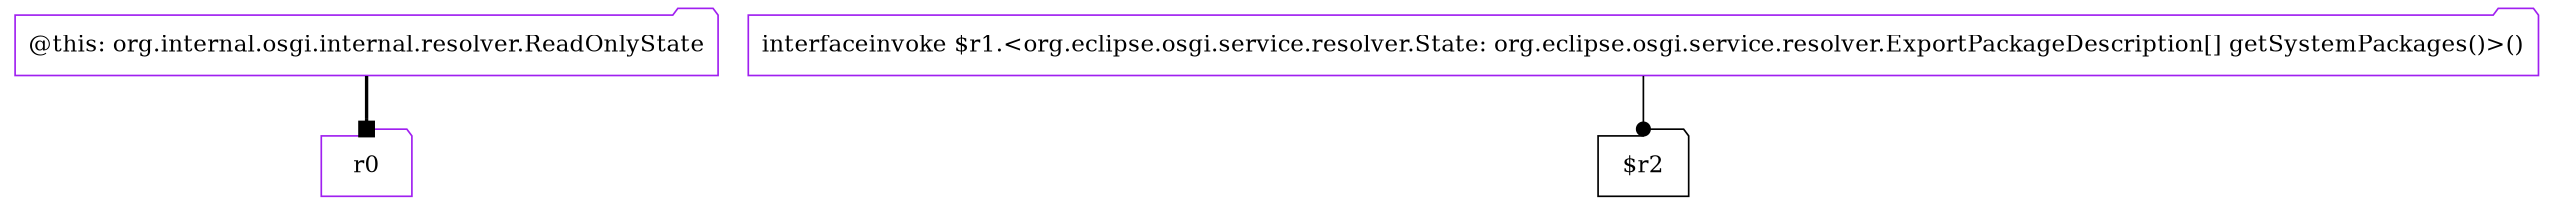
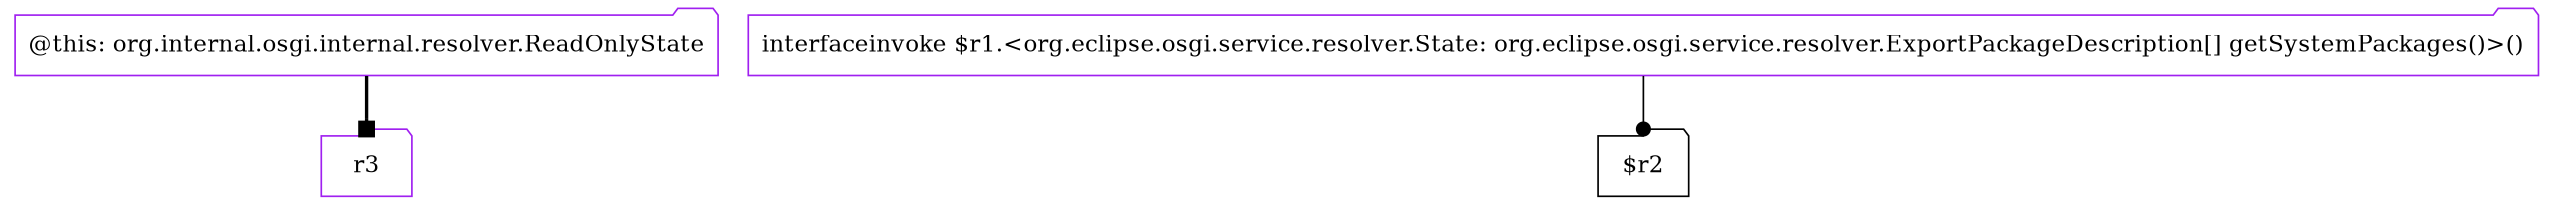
node "r0": label "r0" -> "r3"
